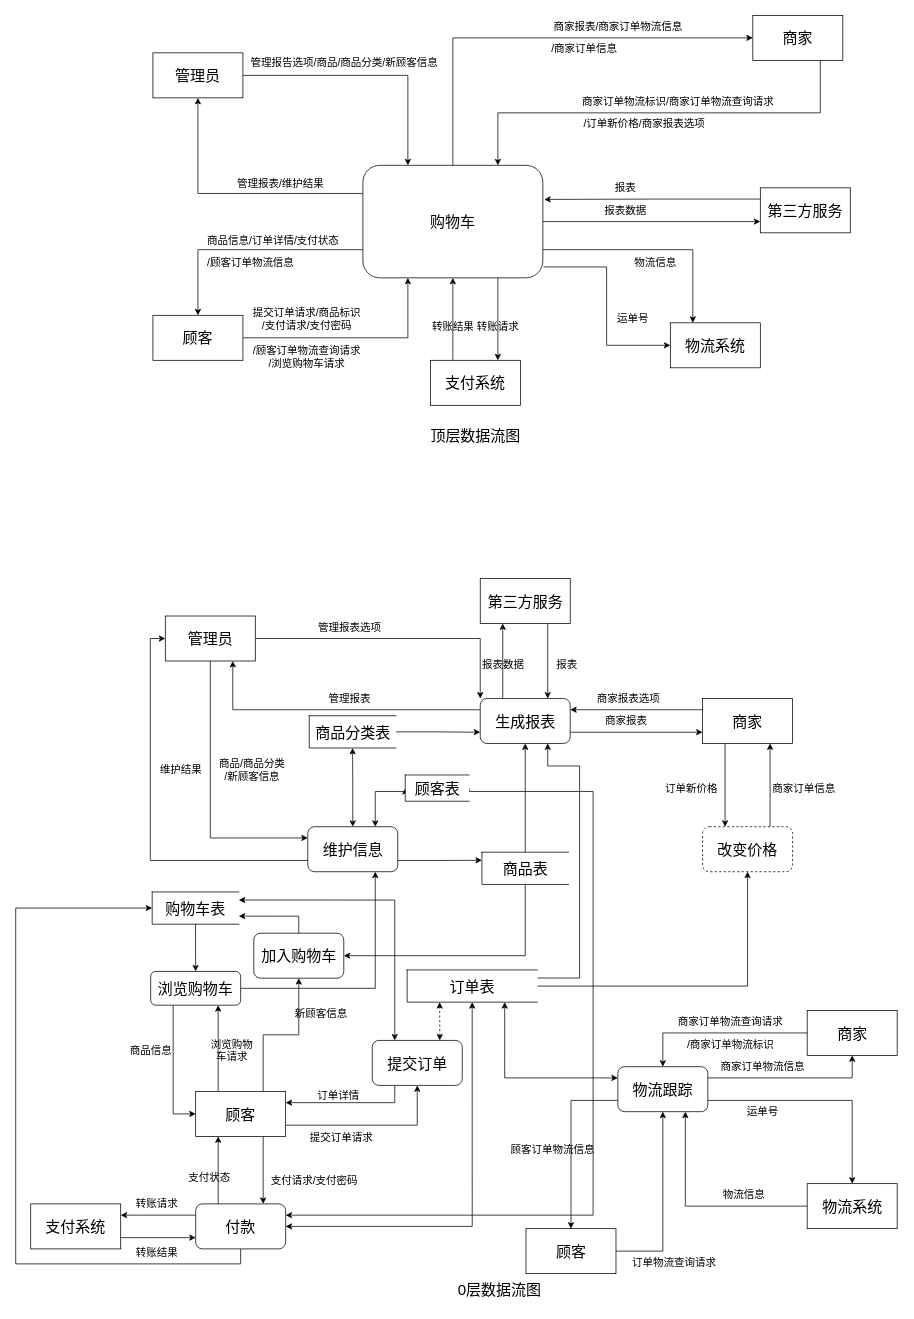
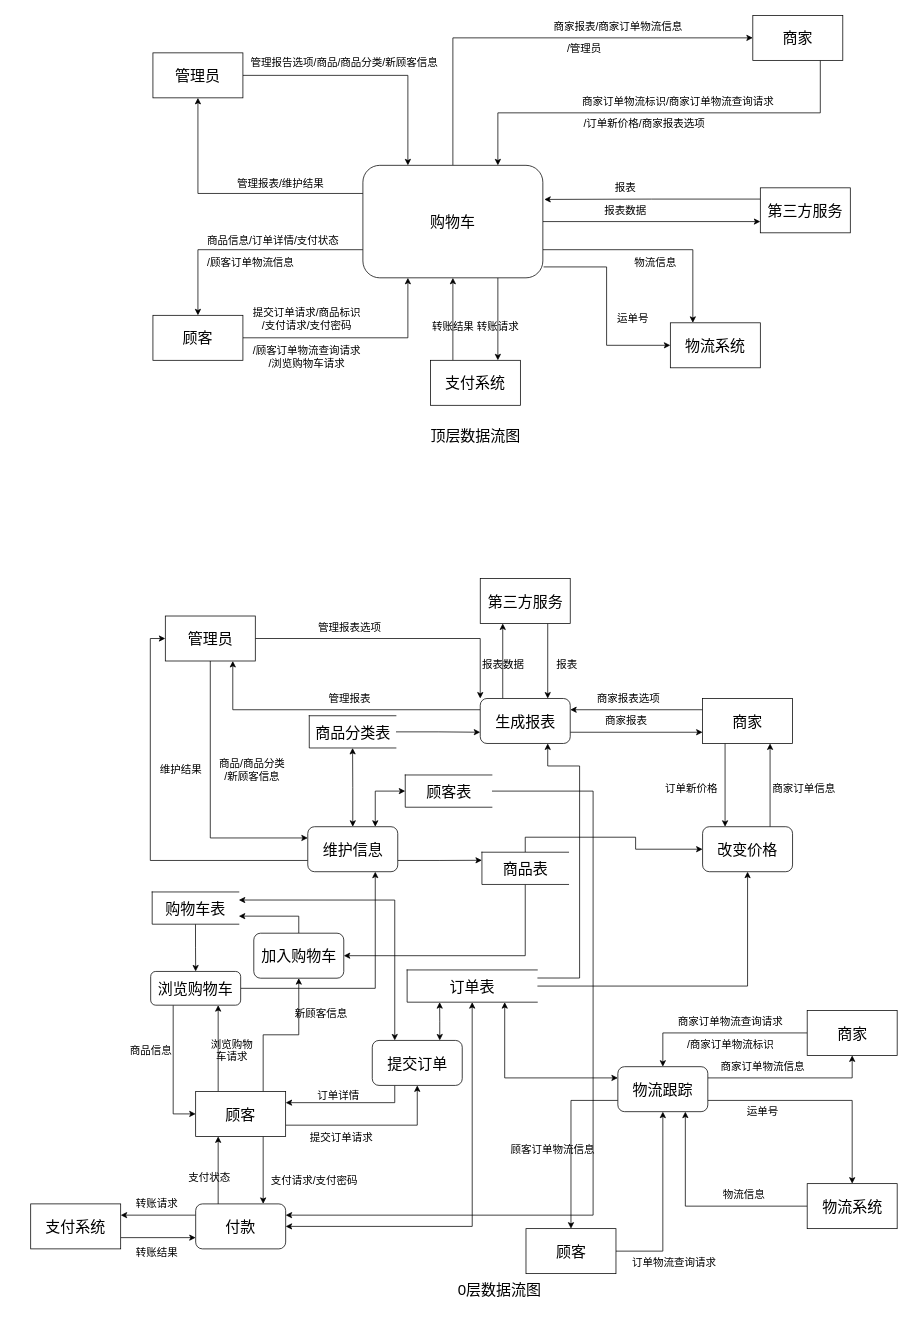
node "/商家订单信息": label "/商家订单信息" -> "/管理员"
node "顾客表": size 64x26 -> 87x32
edge "商品表" -> "生成报表": now "商品表" -> "改变价格"
node "改变价格": style dashed -> solid
edge "订单表" -- "提交订单": style dashed -> solid
edge "付款" -> "购物车表": removed
